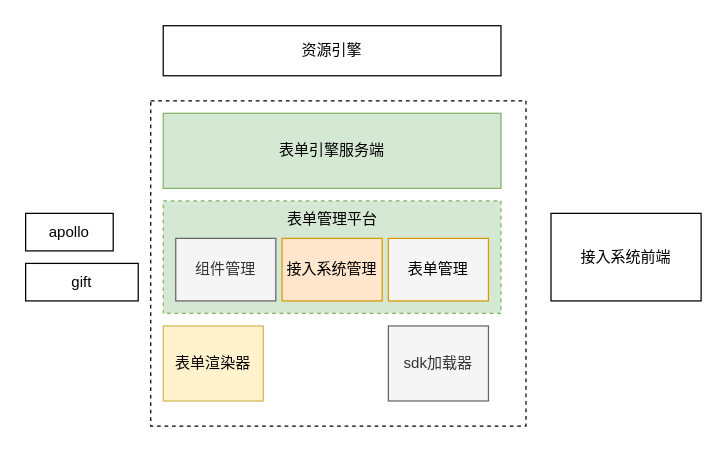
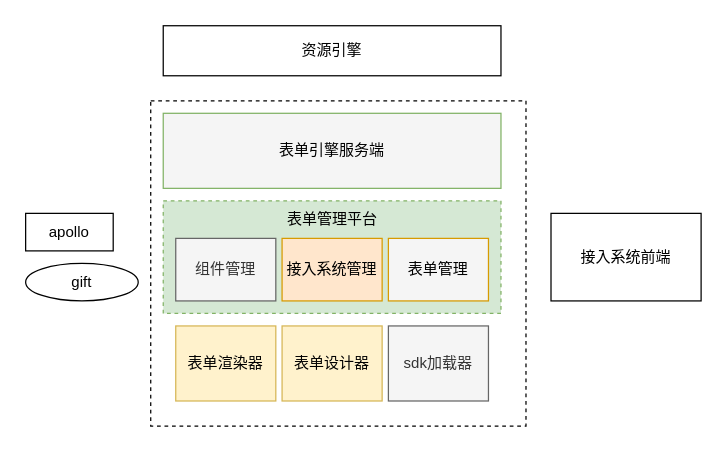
node "表单引擎服务端": fillcolor #d5e8d4 -> #f5f5f5
node "gift": shape rectangle -> ellipse
node "表单渲染器": moved (213, 363) -> (226, 363)
node "表单设计器": added
